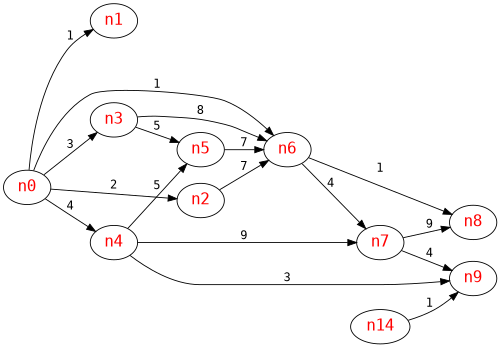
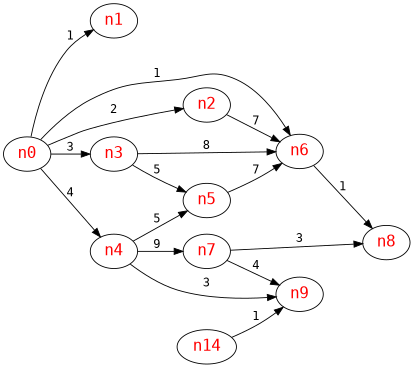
edge "n6" -> "n7": removed, label "4"
edge "n7" -> "n8": label "9" -> "3"
